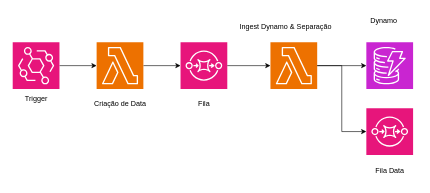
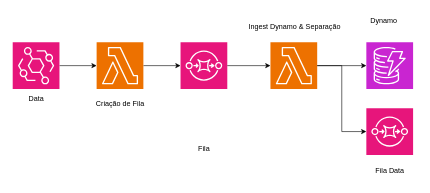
node "Ingest Dynamo & Separação": moved (285, 27) -> (294, 27)
node "Trigger": label "Trigger" -> "Data"
node "Criação de Data": label "Criação de Data" -> "Criação de Fila"
node "Fila": moved (204, 104) -> (204, 149)
